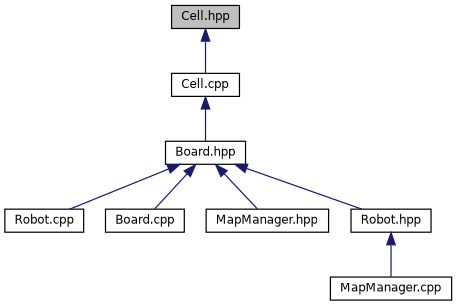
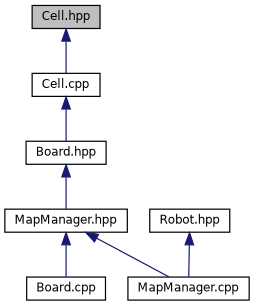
edge "Robot.hpp" -> "Board.hpp": removed
edge "Board.cpp" -> "Board.hpp": now "Board.cpp" -> "MapManager.hpp"
node "Robot.cpp": removed
edge "MapManager.cpp" -> "MapManager.hpp": added
